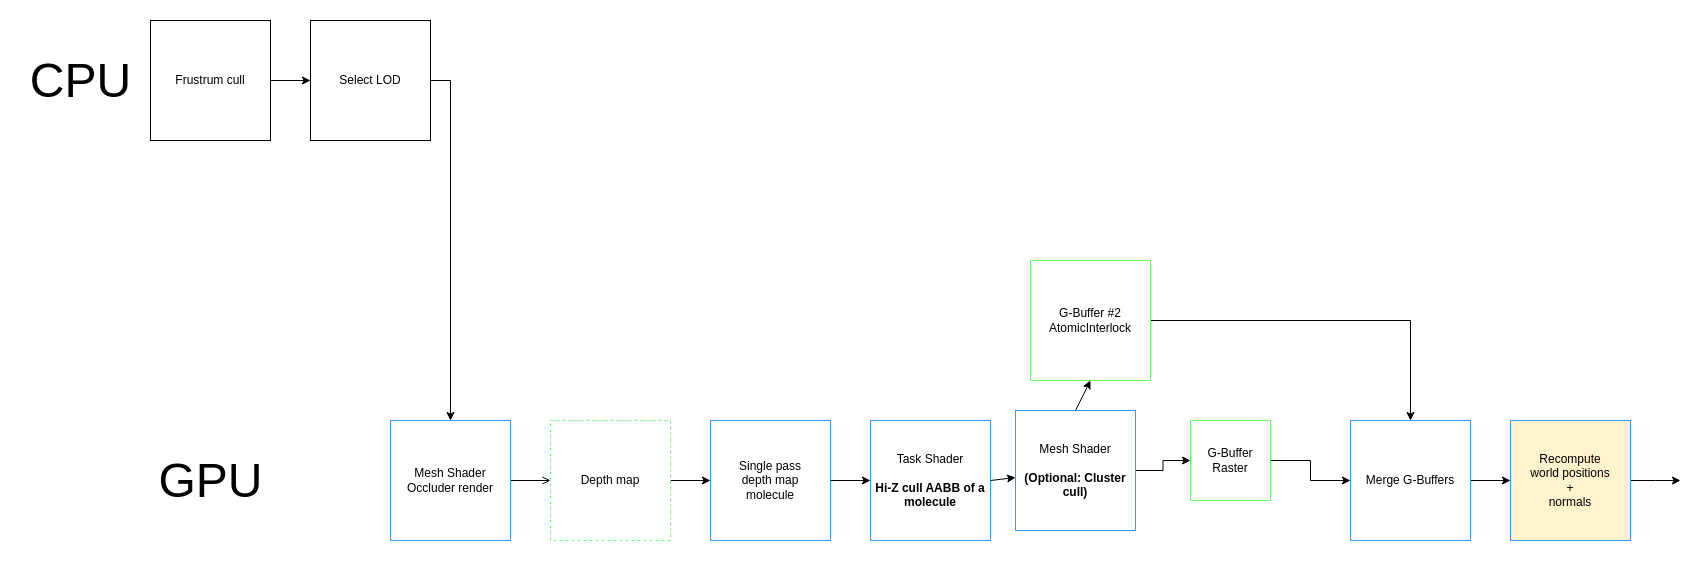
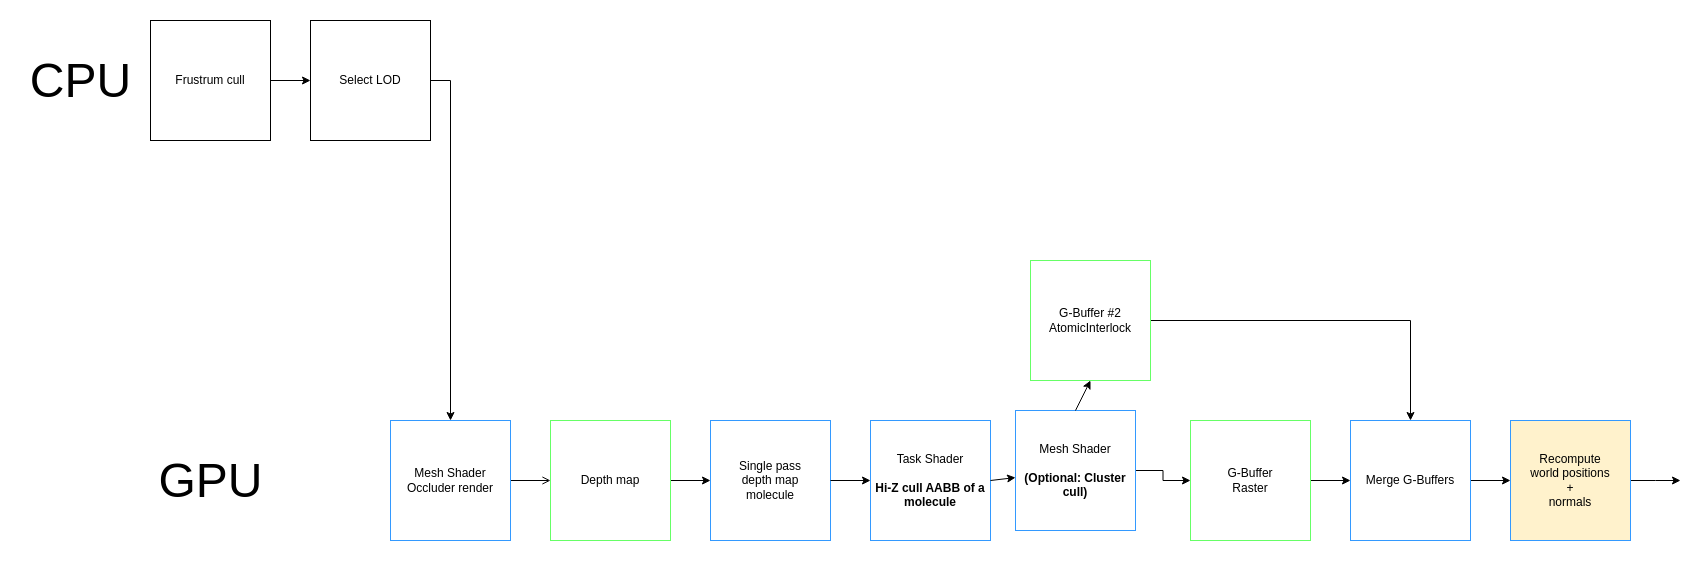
node "G-Buffer Raster": size 80x80 -> 120x120
node "Depth map": style dashed -> solid
